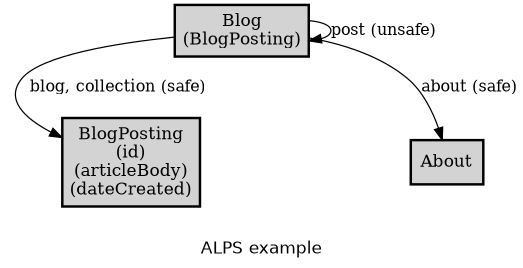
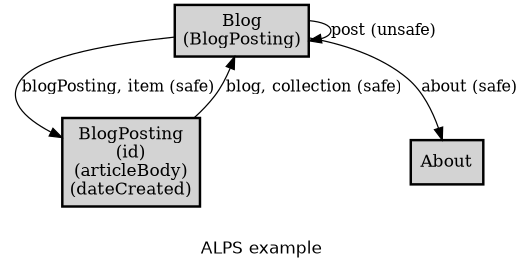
edge "Blog" -> "BlogPosting": label "blog, collection (safe)" -> "blogPosting, item (safe)"
edge "BlogPosting" -> "Blog": added, label "blog, collection (safe)"
